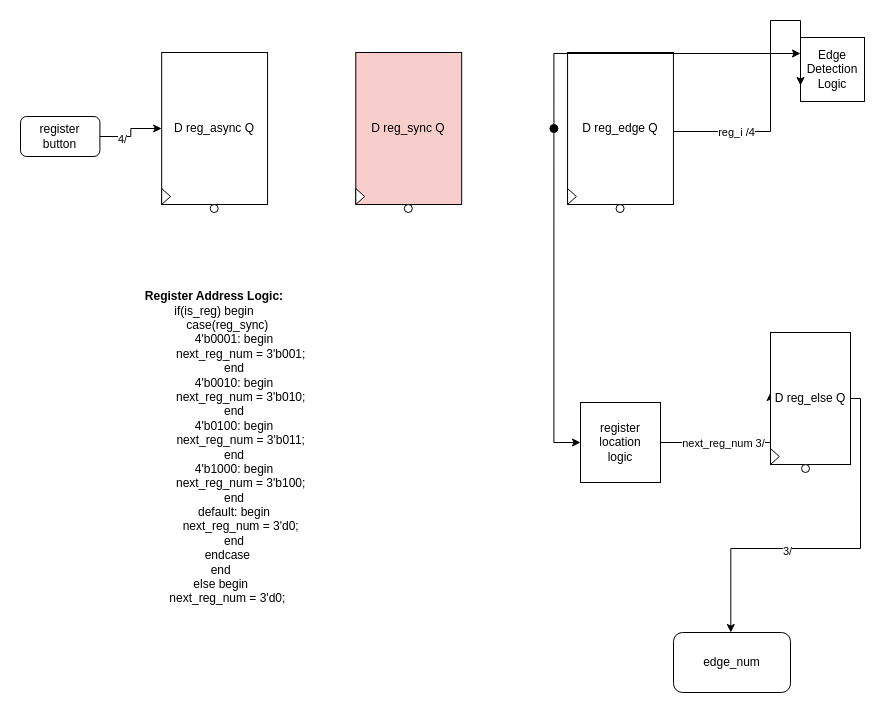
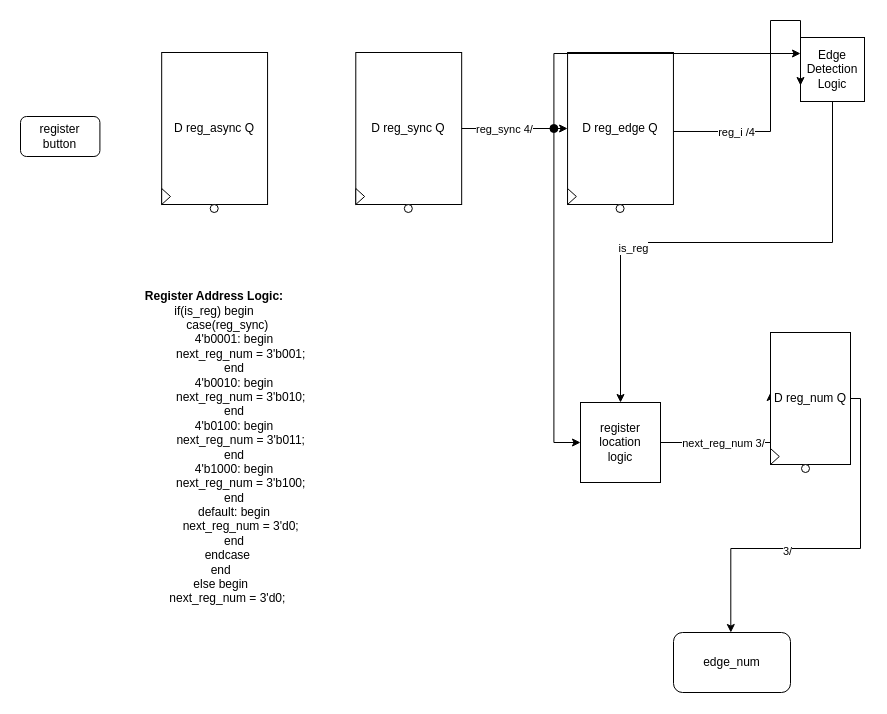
node "D reg_sync Q": fillcolor #f8cecc -> #ffffff
edge "D reg_sync Q" -> "D reg_edge Q": added, label "reg_sync 4/"
edge "register button" -> "D reg_async Q": removed, label "4/"
edge "Edge Detection Logic" -> "register location logic": added, label "is_reg"
node "D reg_else Q": label "D reg_else Q" -> "D reg_num Q"
